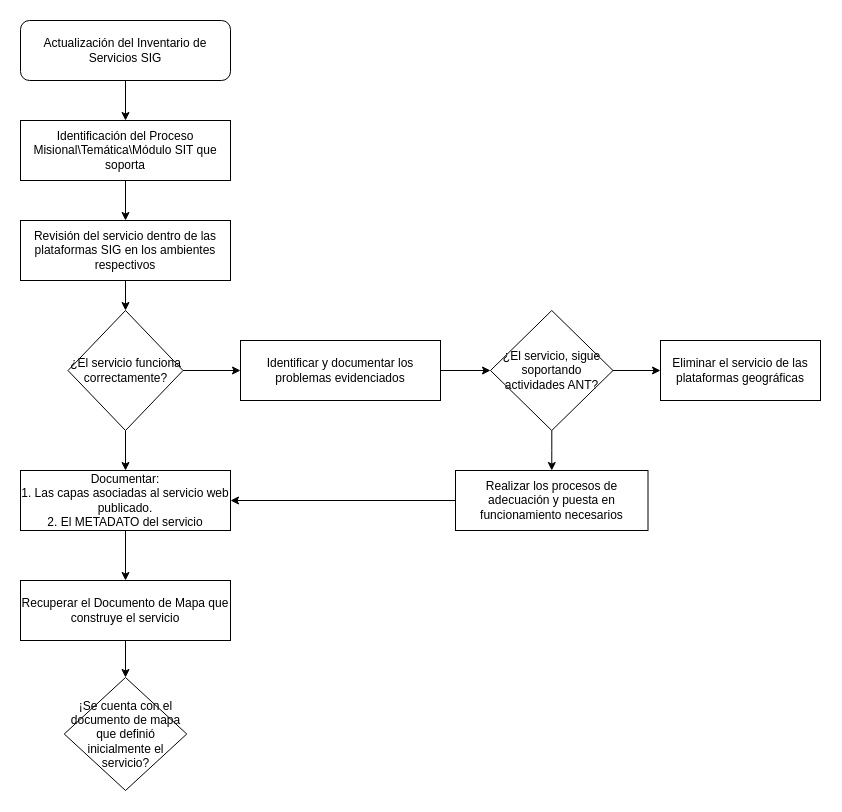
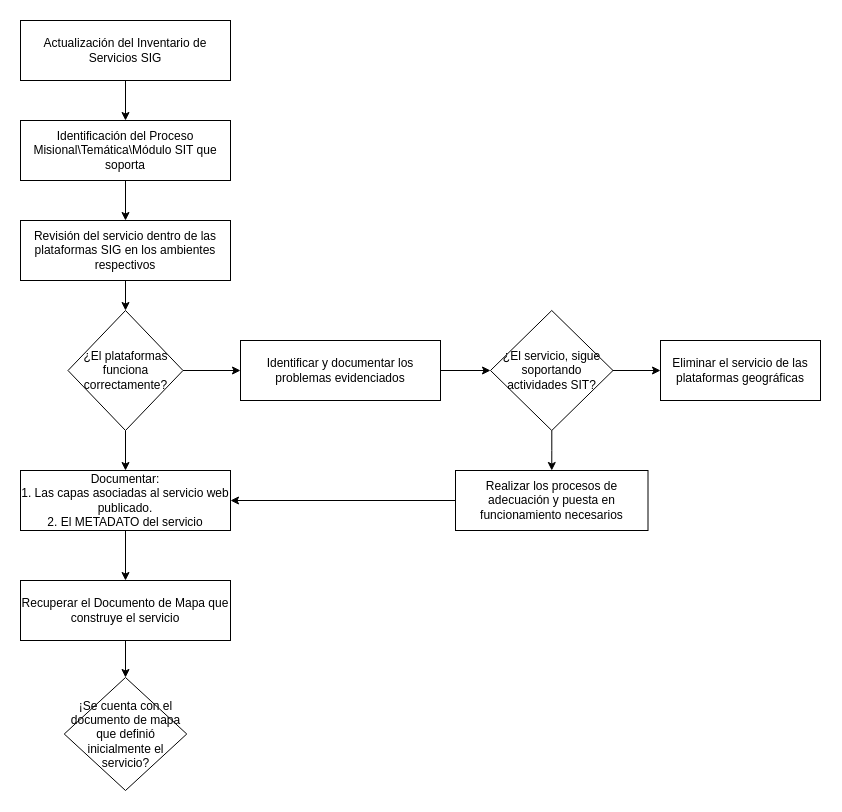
node "Actualización del Inventario de Servicios SIG": shape rounded rectangle -> rectangle
node "¿El servicio funciona correctamente?": label "¿El servicio funciona correctamente?" -> "¿El plataformas funciona correctamente?"
node "¿El servicio, sigue soportando actividades ANT?": label "¿El servicio, sigue soportando actividades ANT?" -> "¿El servicio, sigue soportando actividades SIT?"
